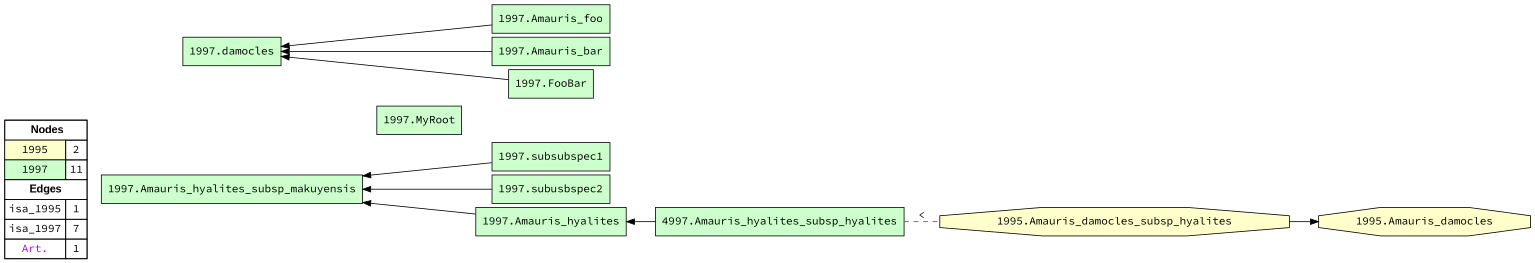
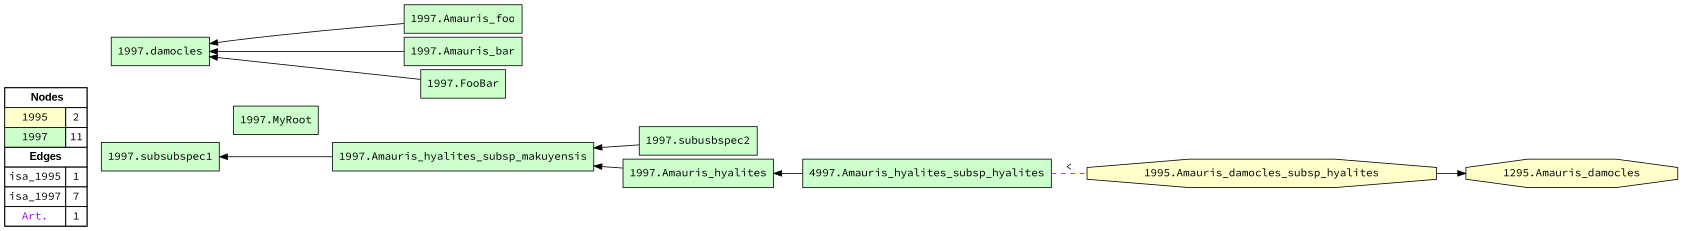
edge "1997.subsubspec1" -> "1997.Amauris_hyalites_subsp_makuyensis": reversed
node "1995.Amauris_damocles": label "1995.Amauris_damocles" -> "1295.Amauris_damocles"
